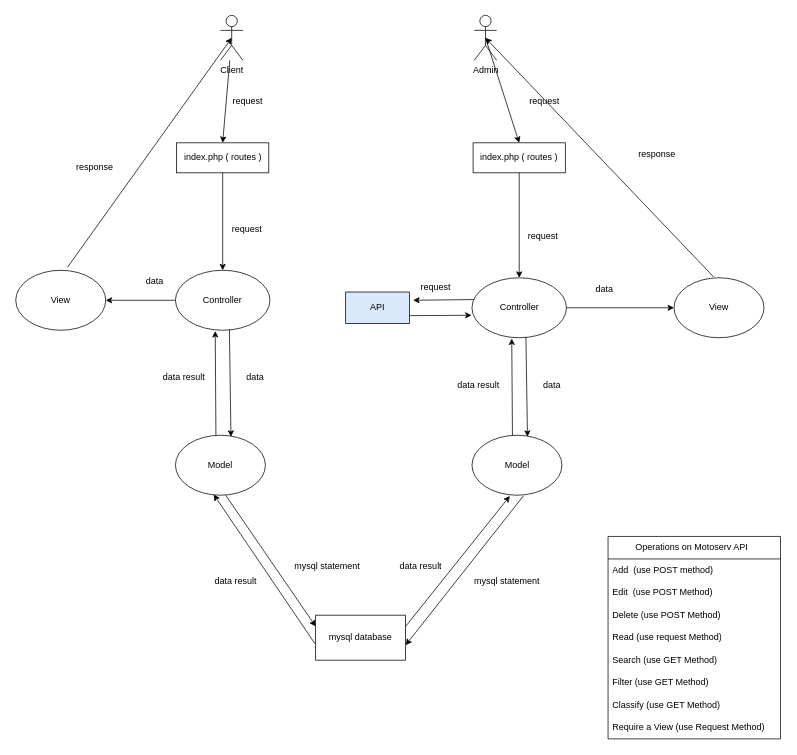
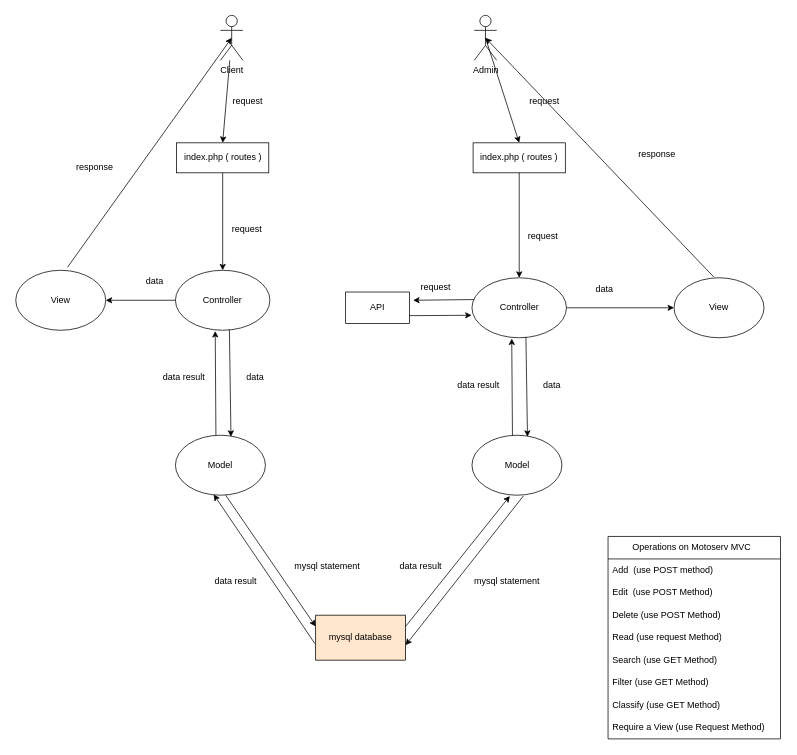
node "API": fillcolor #dae8fc -> #ffffff
node "Operations on Motoserv API": label "Operations on Motoserv API" -> "Operations on Motoserv MVC"
node "mysql database": fillcolor #ffffff -> #ffe6cc
